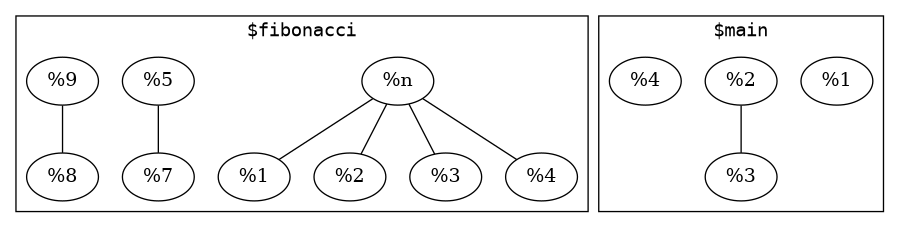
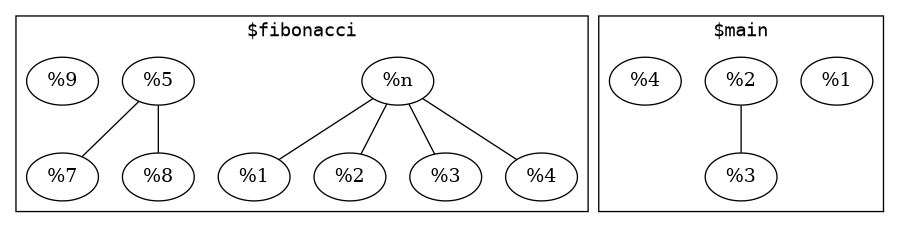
edge "%9" -- "%8": now "%5" -- "%8"
